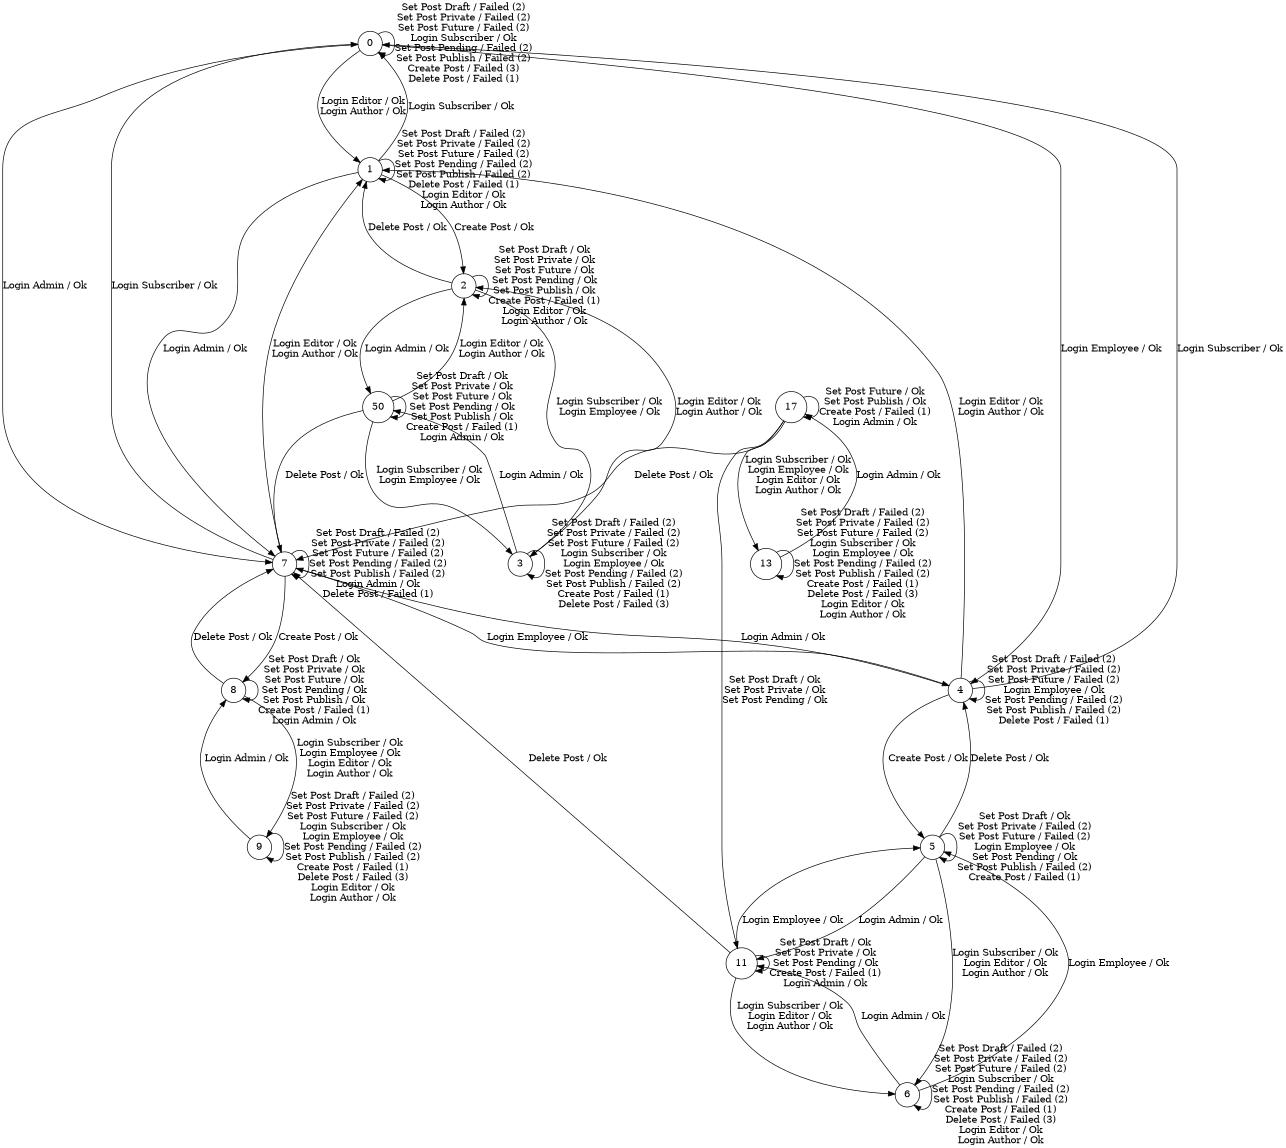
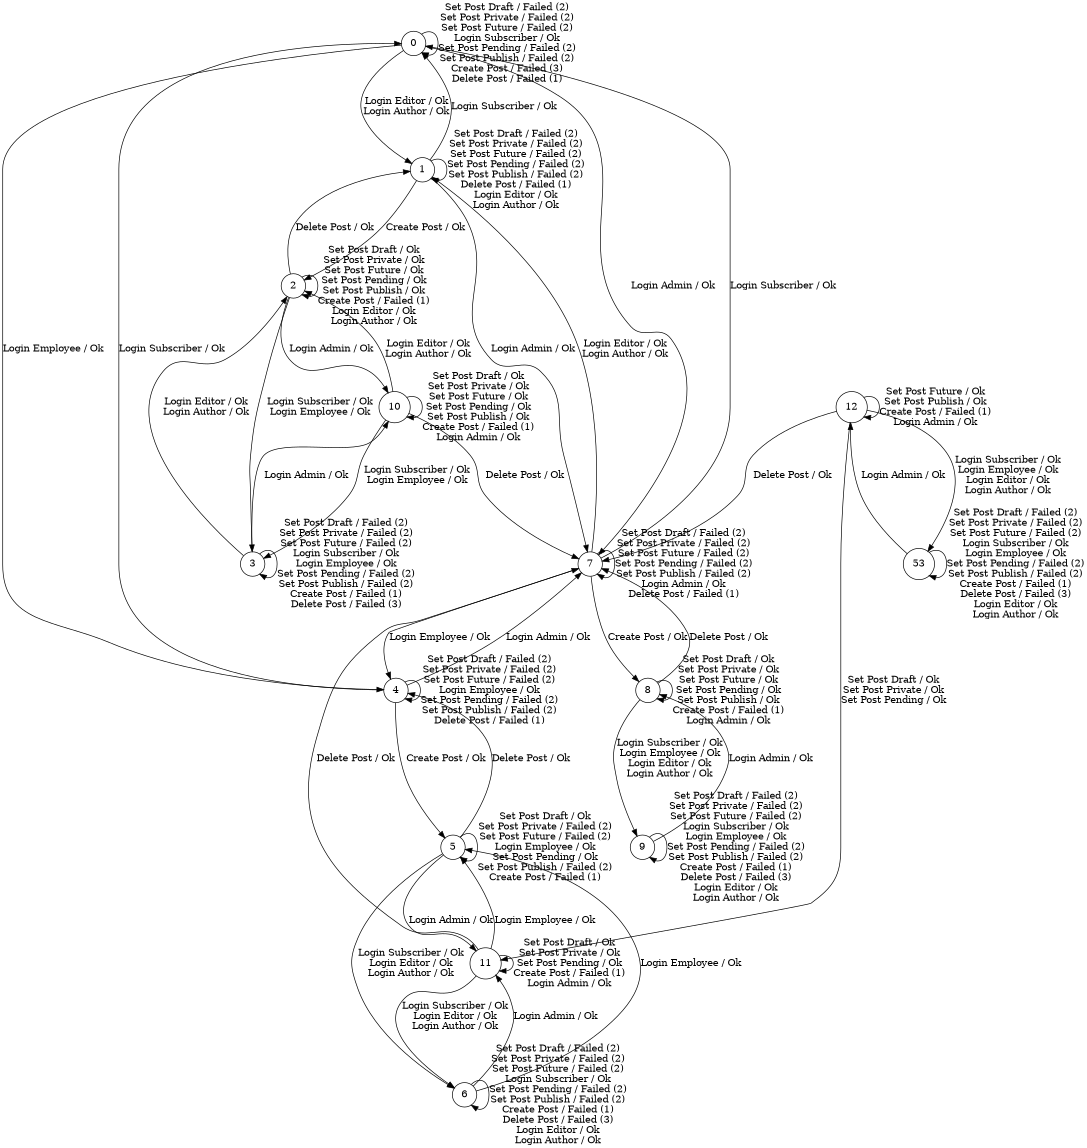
edge "4" -> "1": removed, label "Login Editor / Ok Login Author / Ok"
node "50": label "50" -> "10"
node "17": label "17" -> "12"
node "13": label "13" -> "53"
